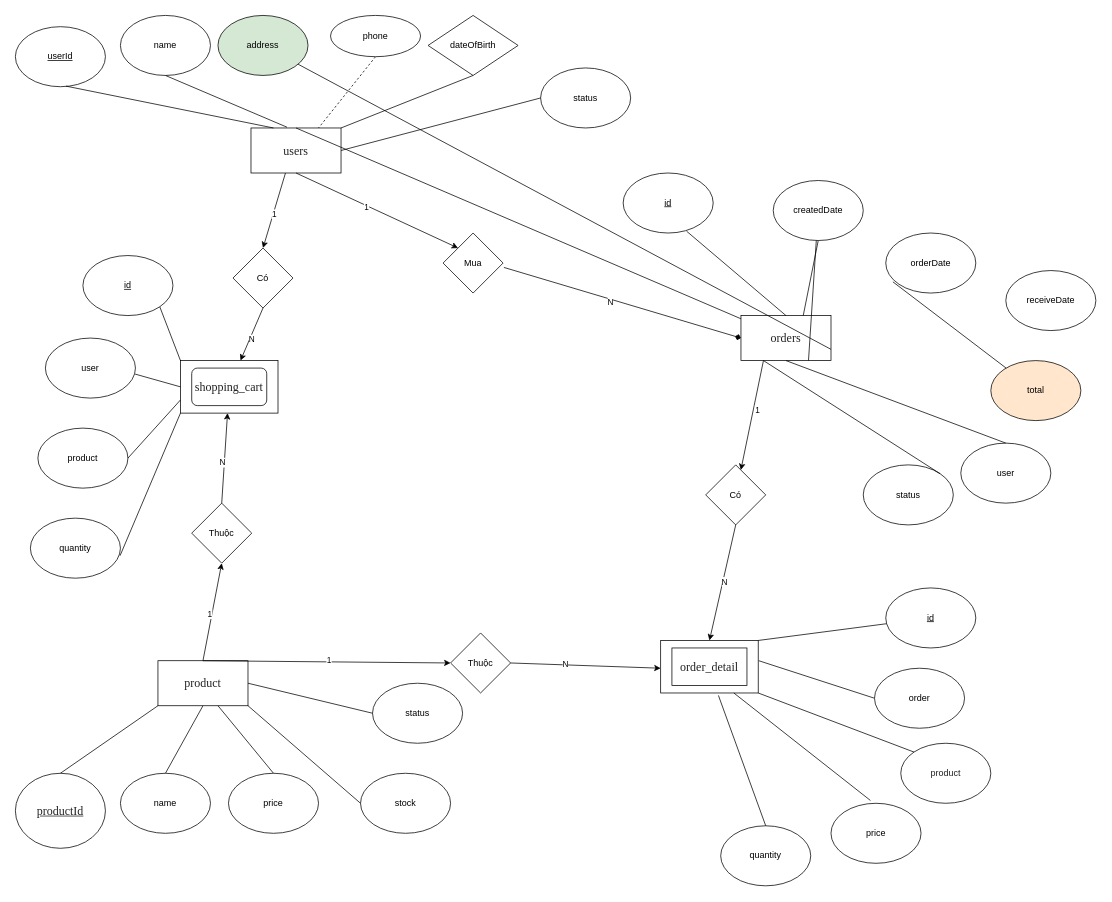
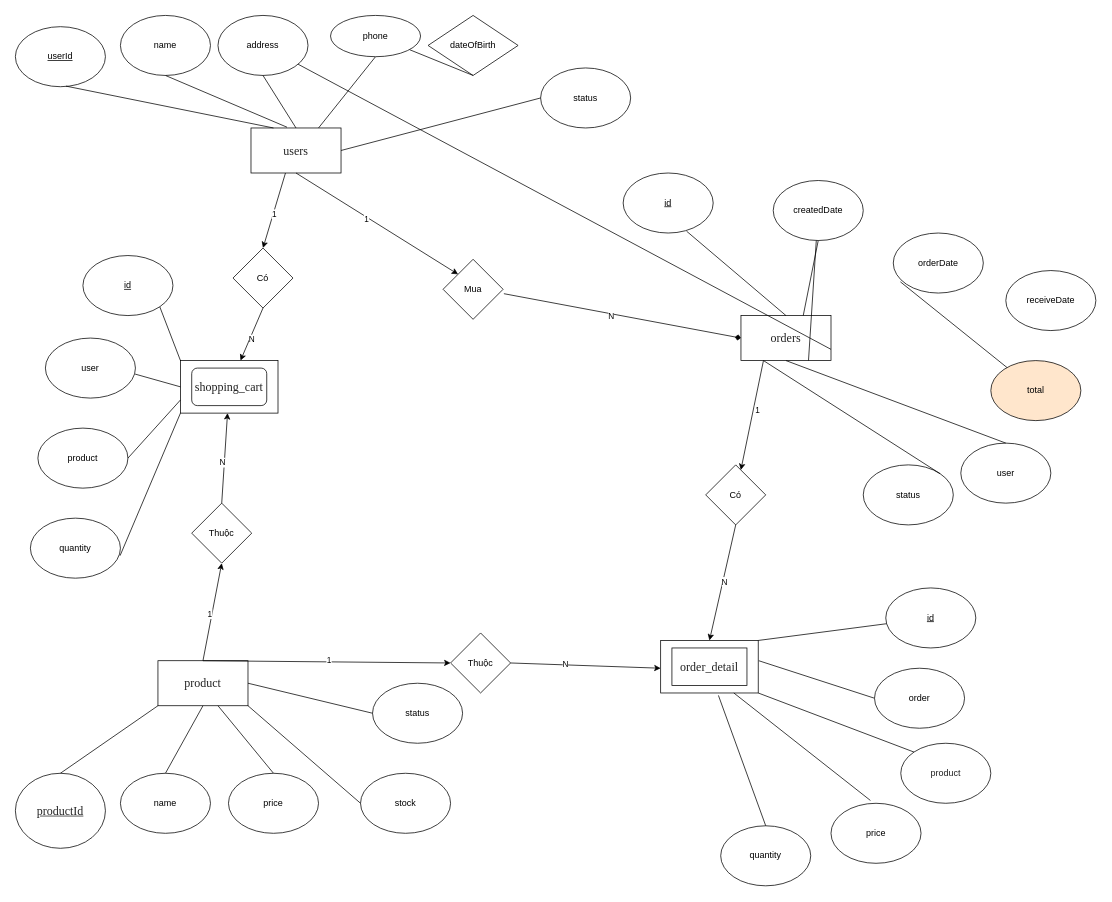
node "address": fillcolor #d5e8d4 -> #ffffff
edge "phone" -- "users": style dashed -> solid
edge "dateOfBirth" -- "users": now "dateOfBirth" -- "phone"
edge "users" -- "orders": now "users" -- "address"
node "Mua": moved (473, 263) -> (473, 289)
node "orderDate": moved (930, 263) -> (938, 263)
